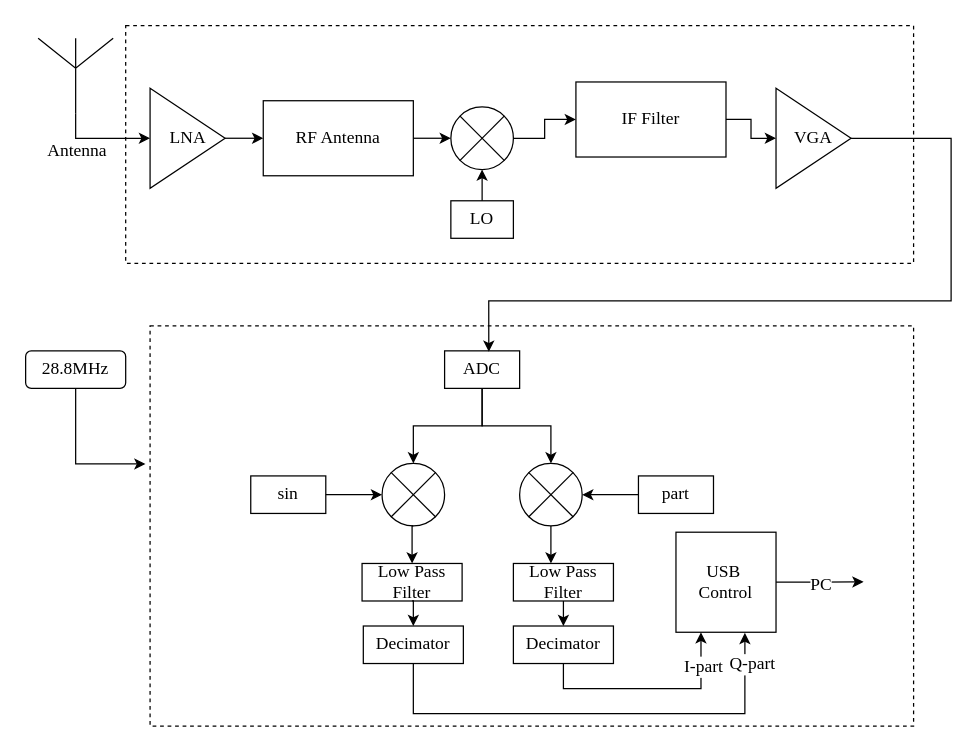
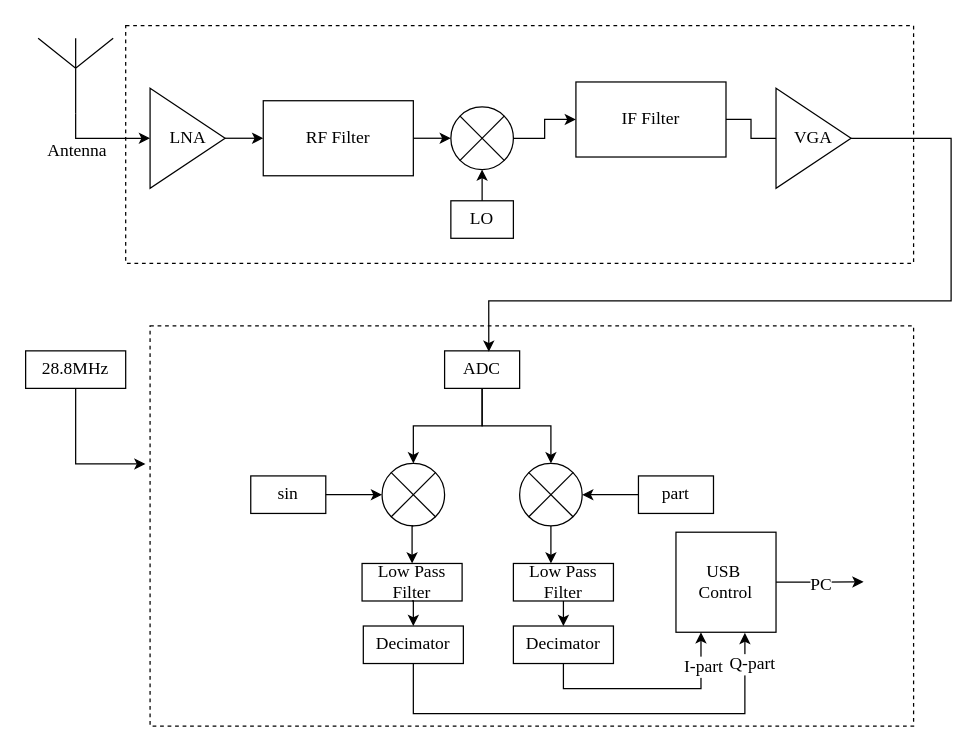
node "RF Antenna": label "RF Antenna" -> "RF Filter"
edge "IF Filter" -> "VGA": arrowhead classic -> none
node "28.8MHz": shape rounded rectangle -> rectangle
